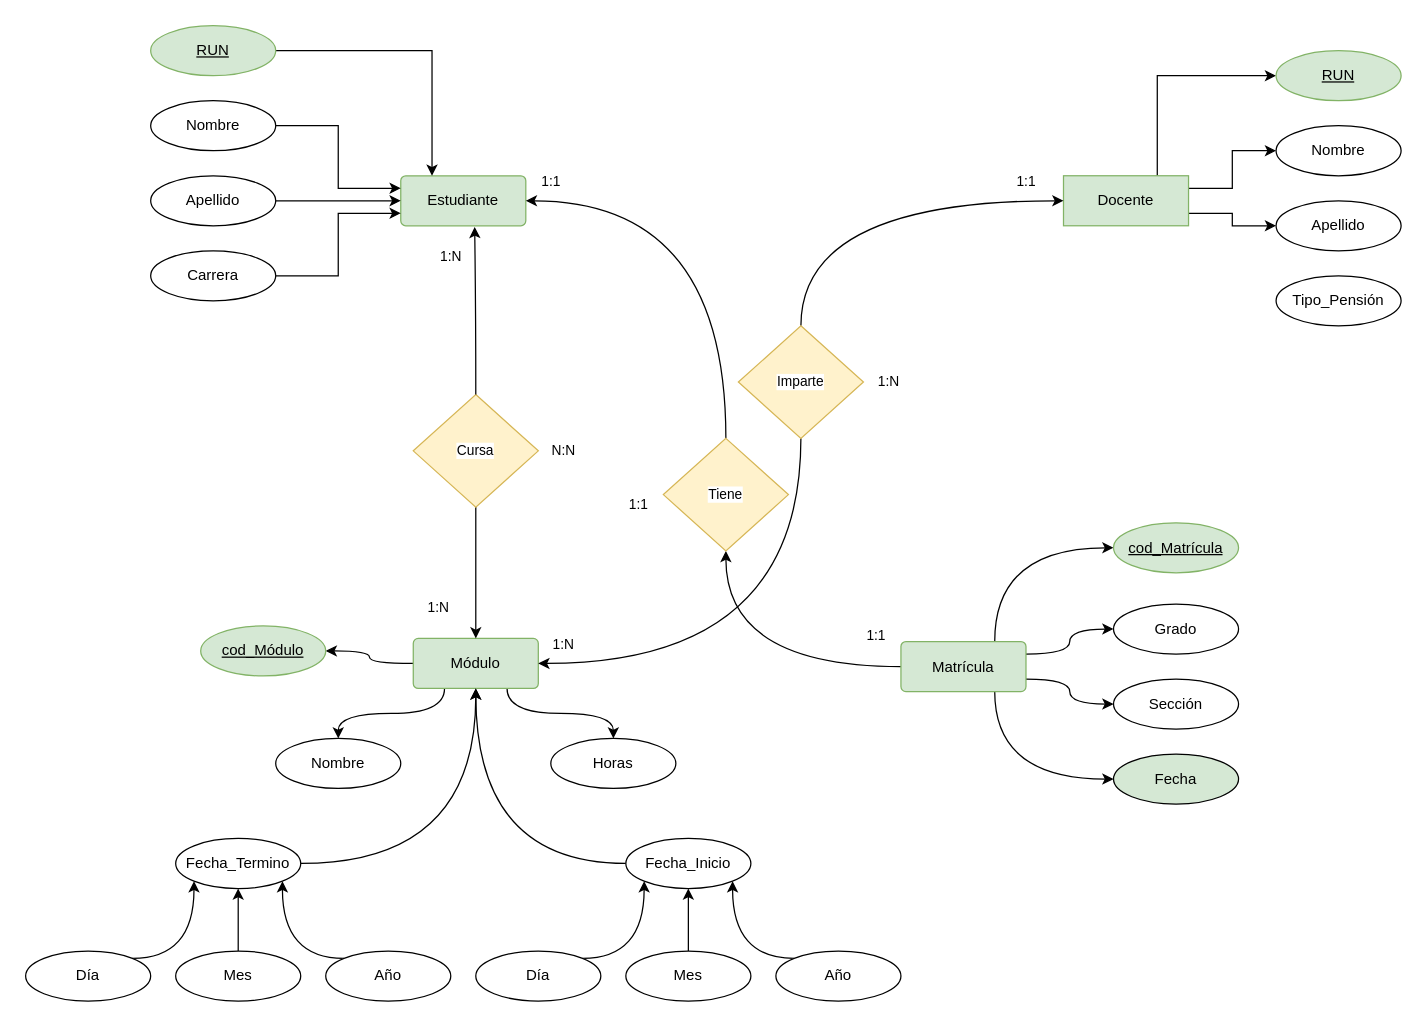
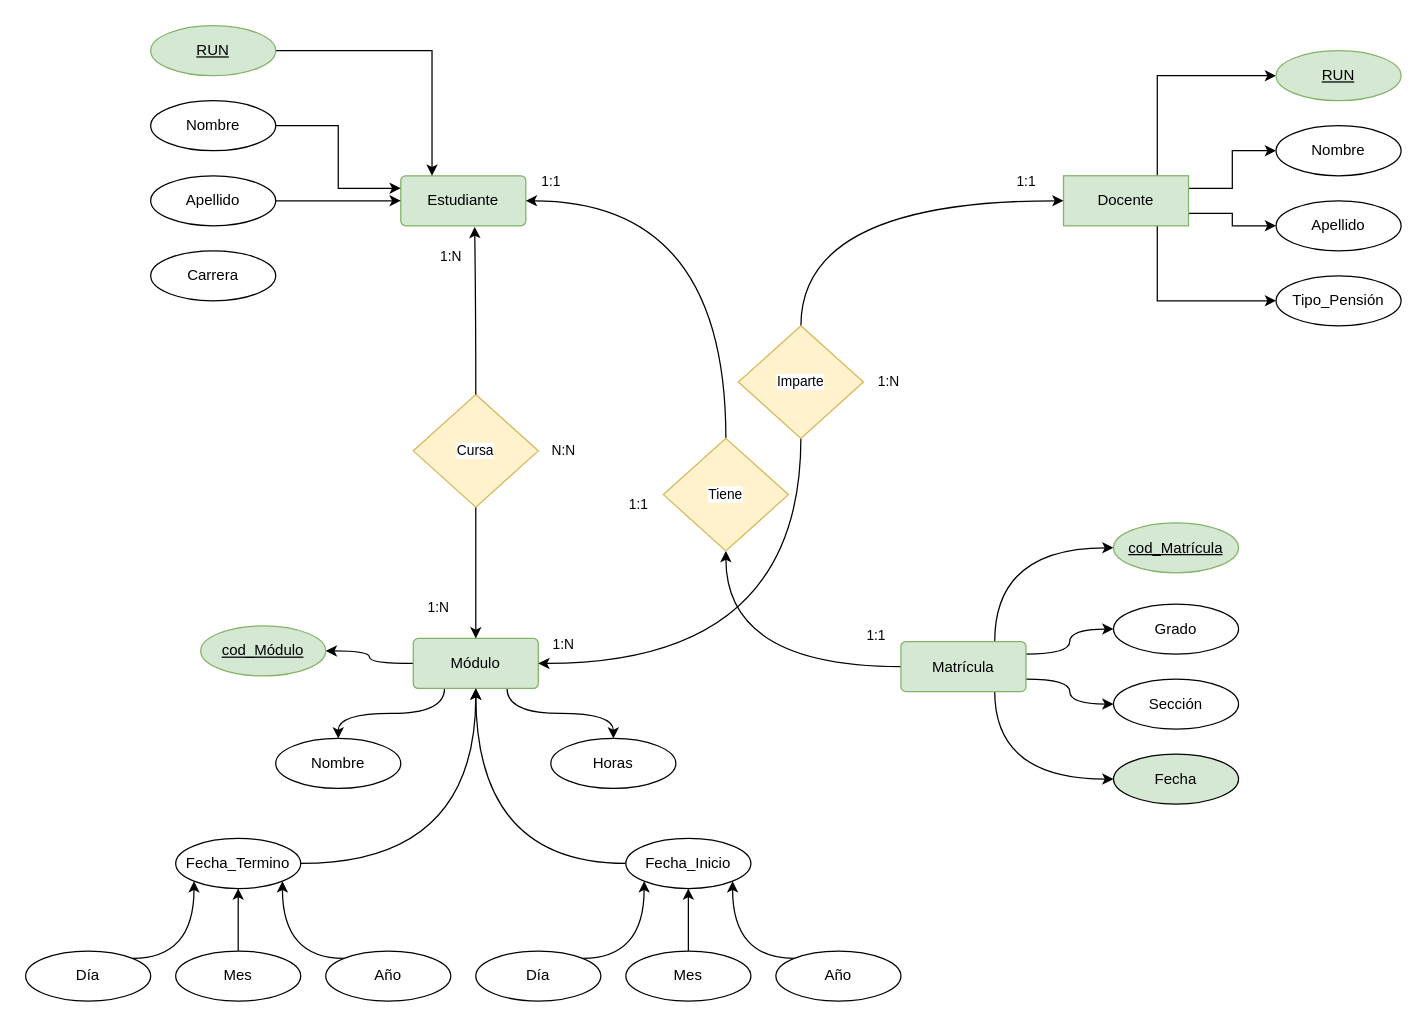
edge "Carrera" -> "Estudiante": removed
edge "Docente" -> "Tipo_Pensión": added
